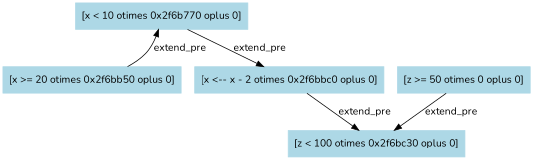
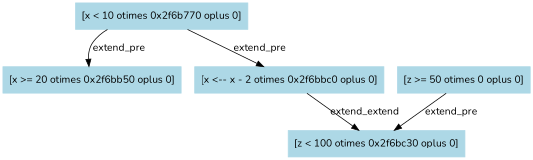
edge "[x >= 20 otimes 0x2f6bb50 oplus 0]" -> "[x < 10 otimes 0x2f6b770 oplus 0]": reversed
edge "[x <-- x - 2 otimes 0x2f6bbc0 oplus 0]" -> "[z < 100 otimes 0x2f6bc30 oplus 0]": label "extend_pre" -> "extend_extend"
